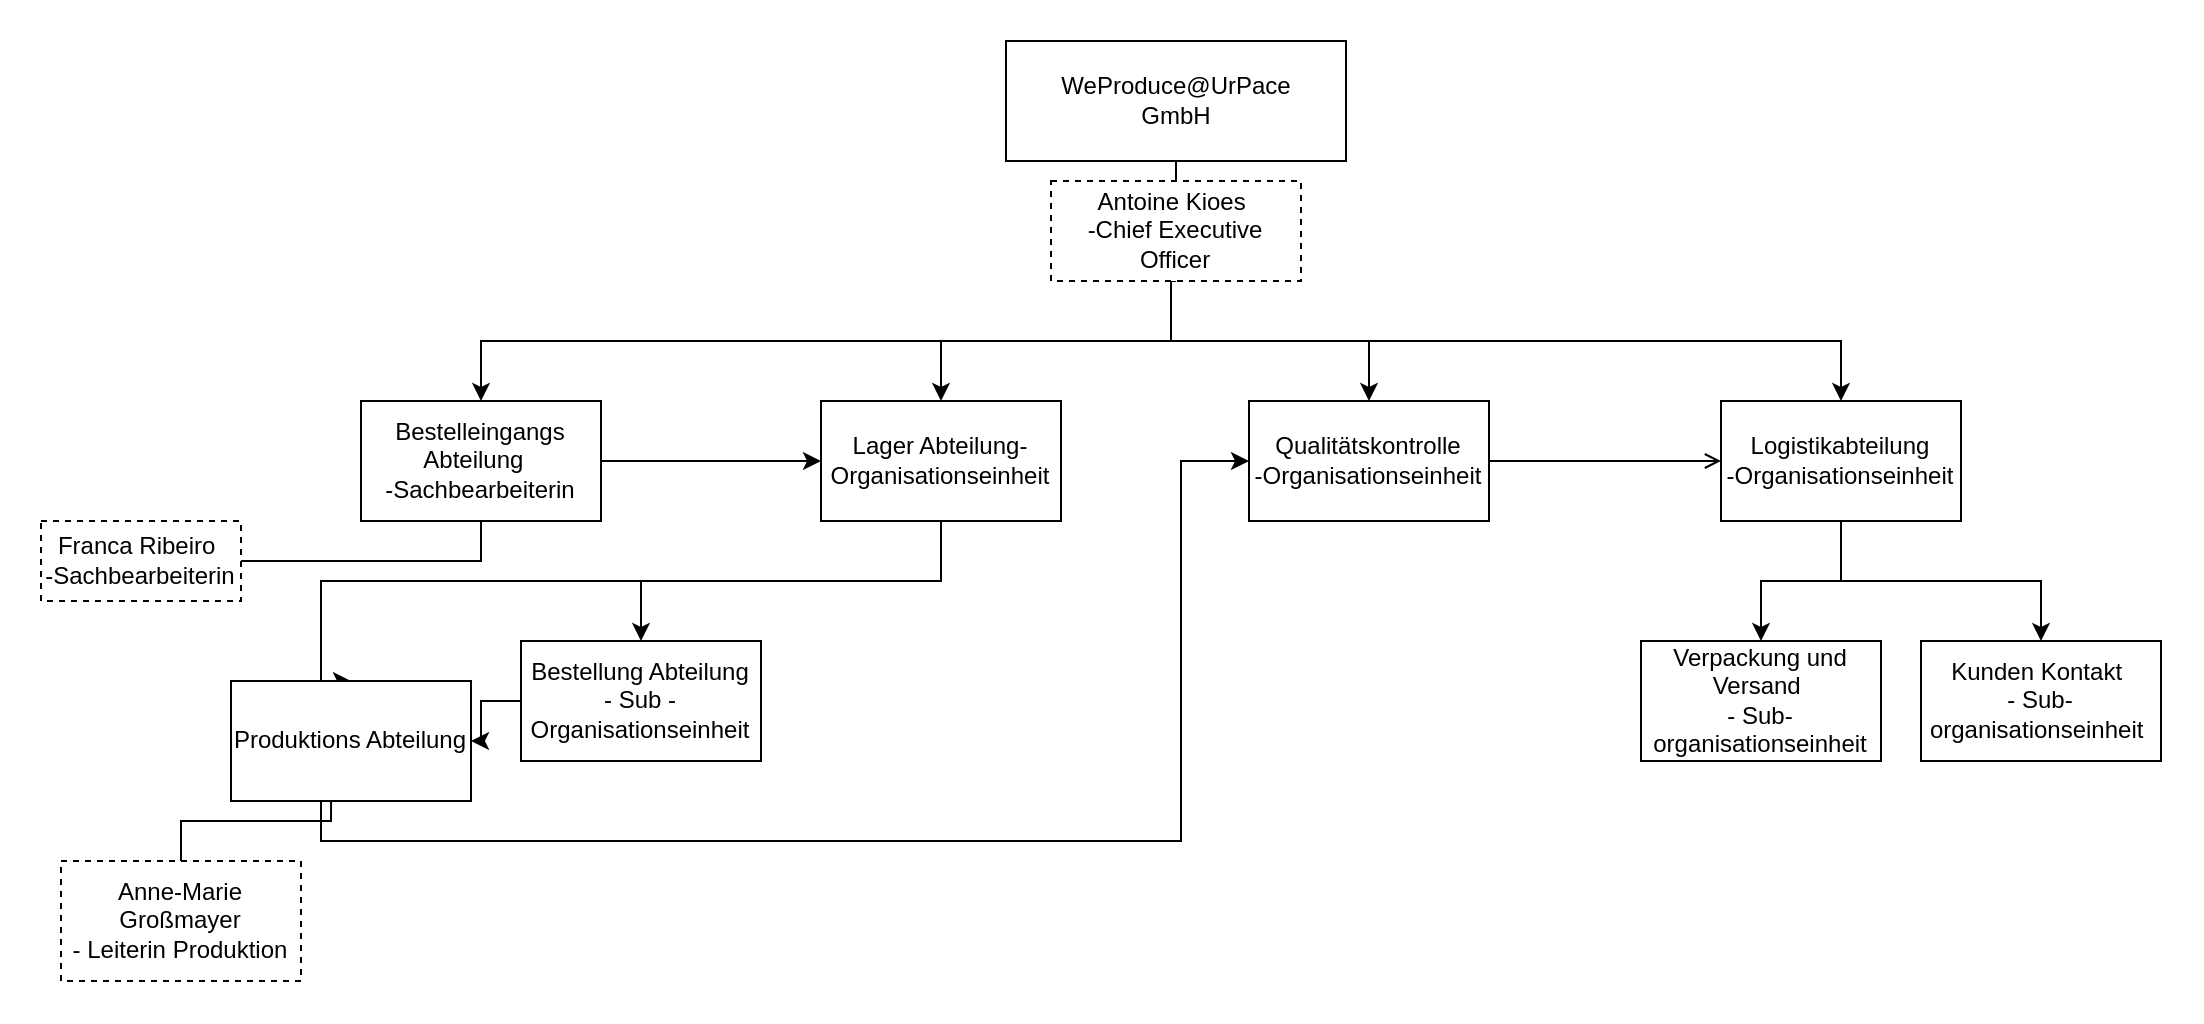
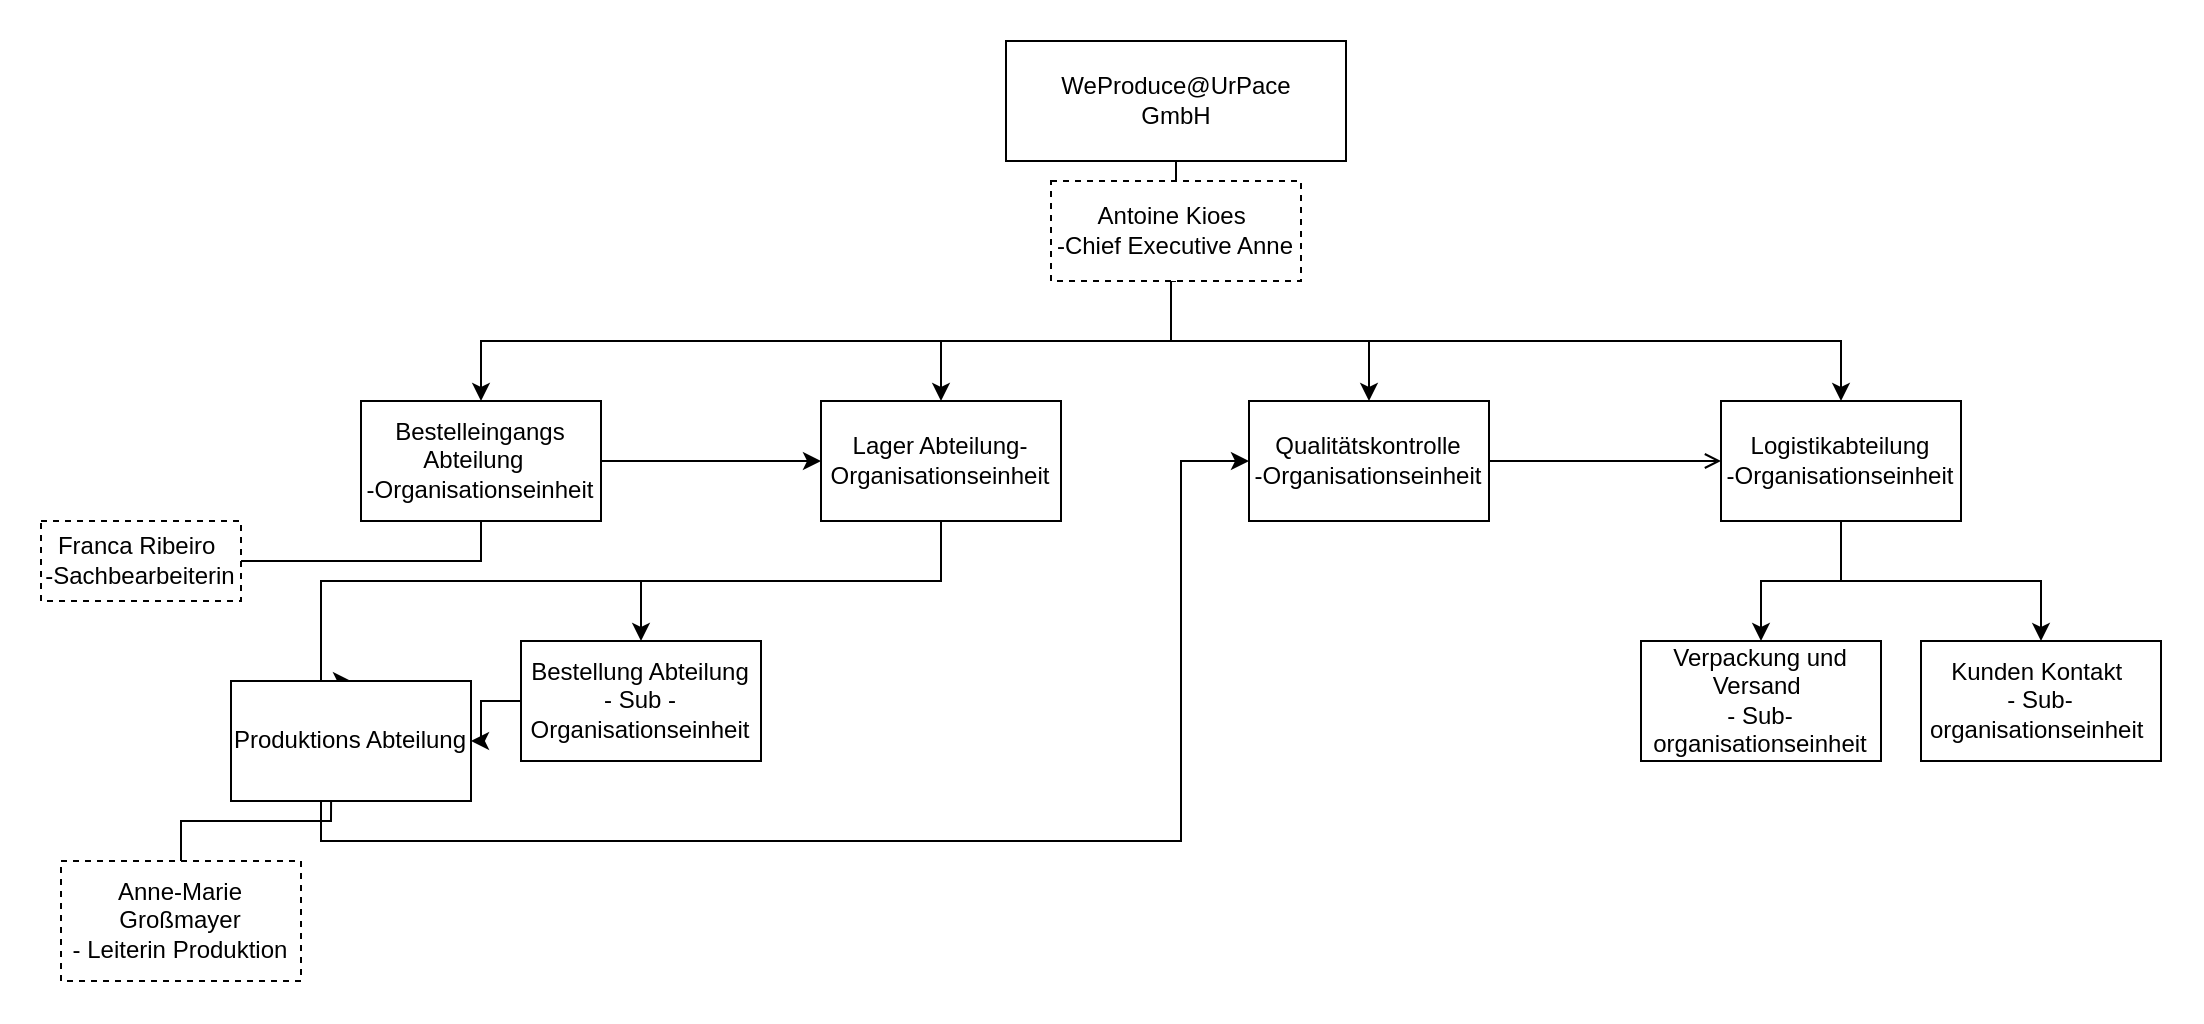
node "Antoine Kioes -Chief Executive Officer": label "Antoine Kioes -Chief Executive Officer" -> "Antoine Kioes -Chief Executive Anne"
node "Bestelleingangs Abteilung -Sachbearbeiterin": label "Bestelleingangs Abteilung -Sachbearbeiterin" -> "Bestelleingangs Abteilung -Organisationseinheit"
